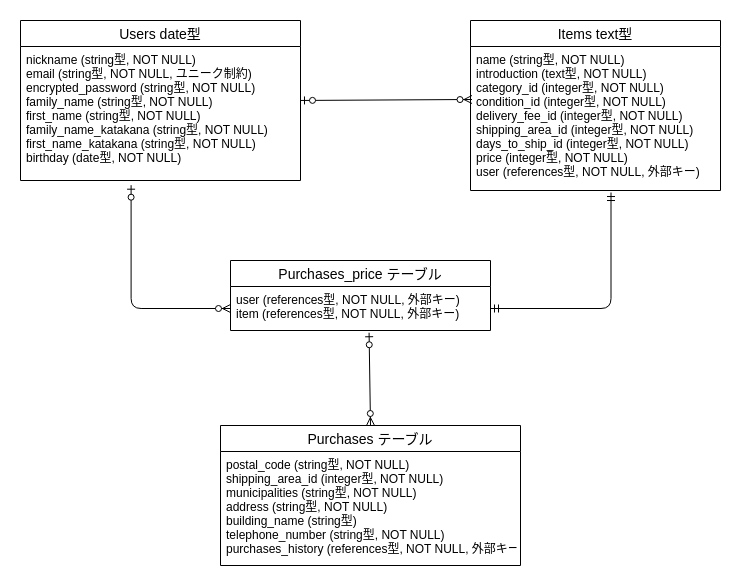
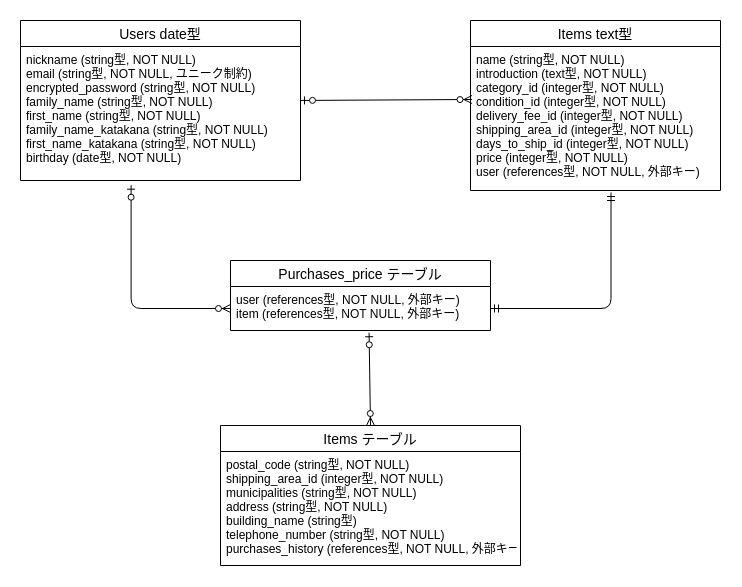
node "Purchases テーブル": label "Purchases テーブル" -> "Items テーブル"
